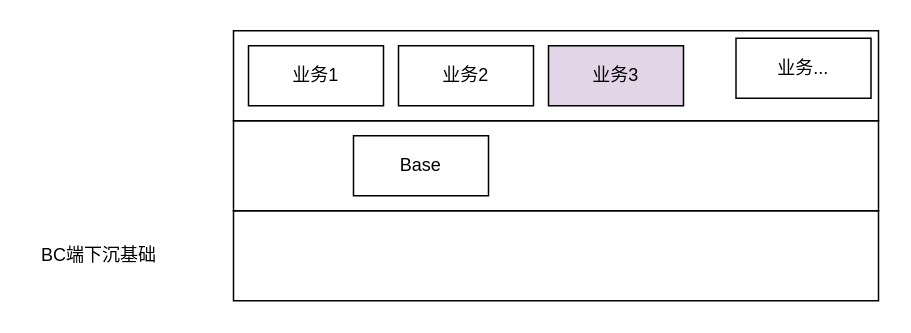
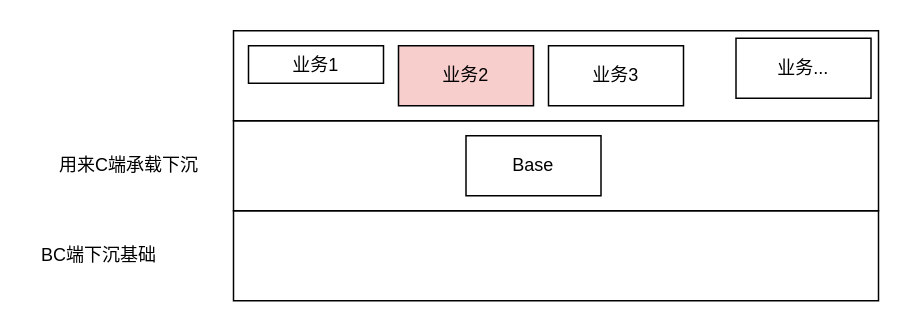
node "业务1": size 135x60 -> 135x38
node "业务2": fillcolor #ffffff -> #f8cecc
node "业务3": fillcolor #e1d5e7 -> #ffffff
node "用来C端承载下沉": added
node "Base": moved (421, 166) -> (533, 166)
